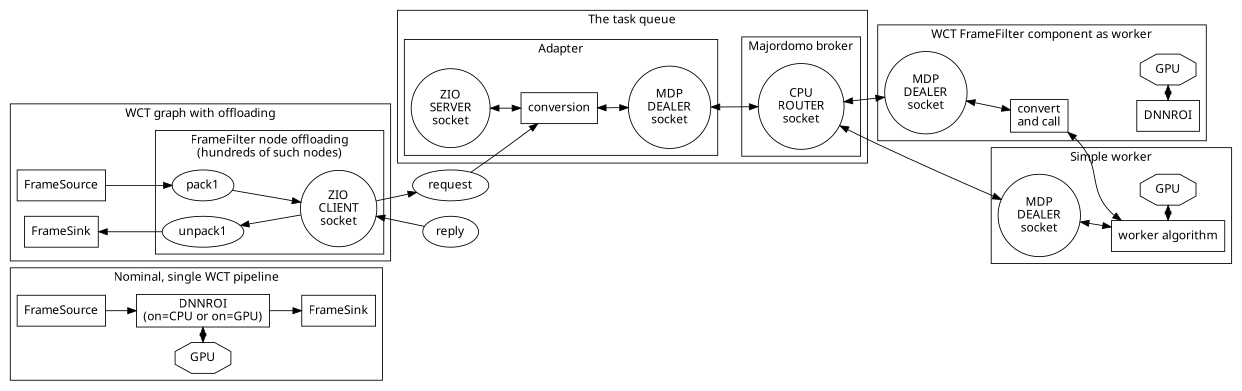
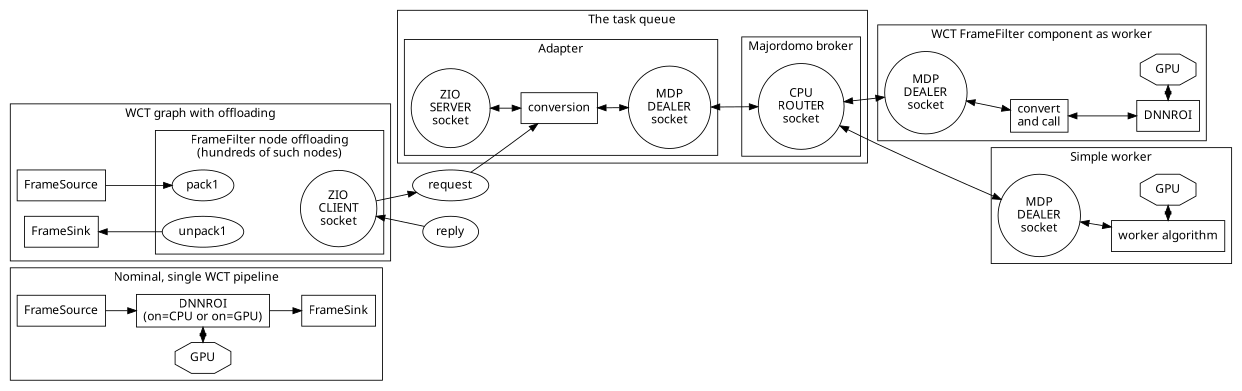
edge "convert and call" -- "worker algorithm": now "convert and call" -- "DNNROI"
edge "pack1" -> "ZIO CLIENT socket": removed
edge "ZIO CLIENT socket" -> "unpack1": removed
